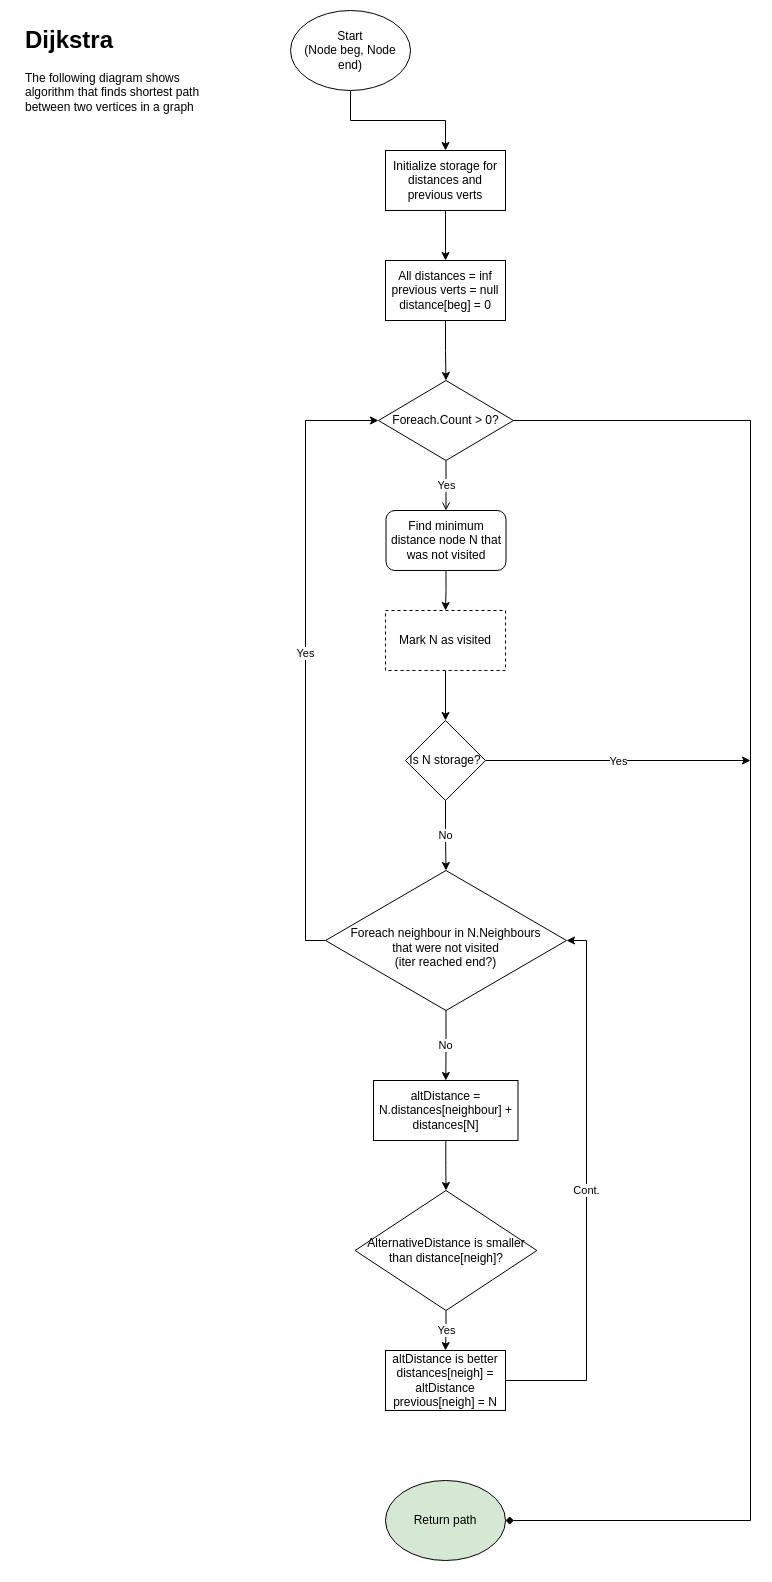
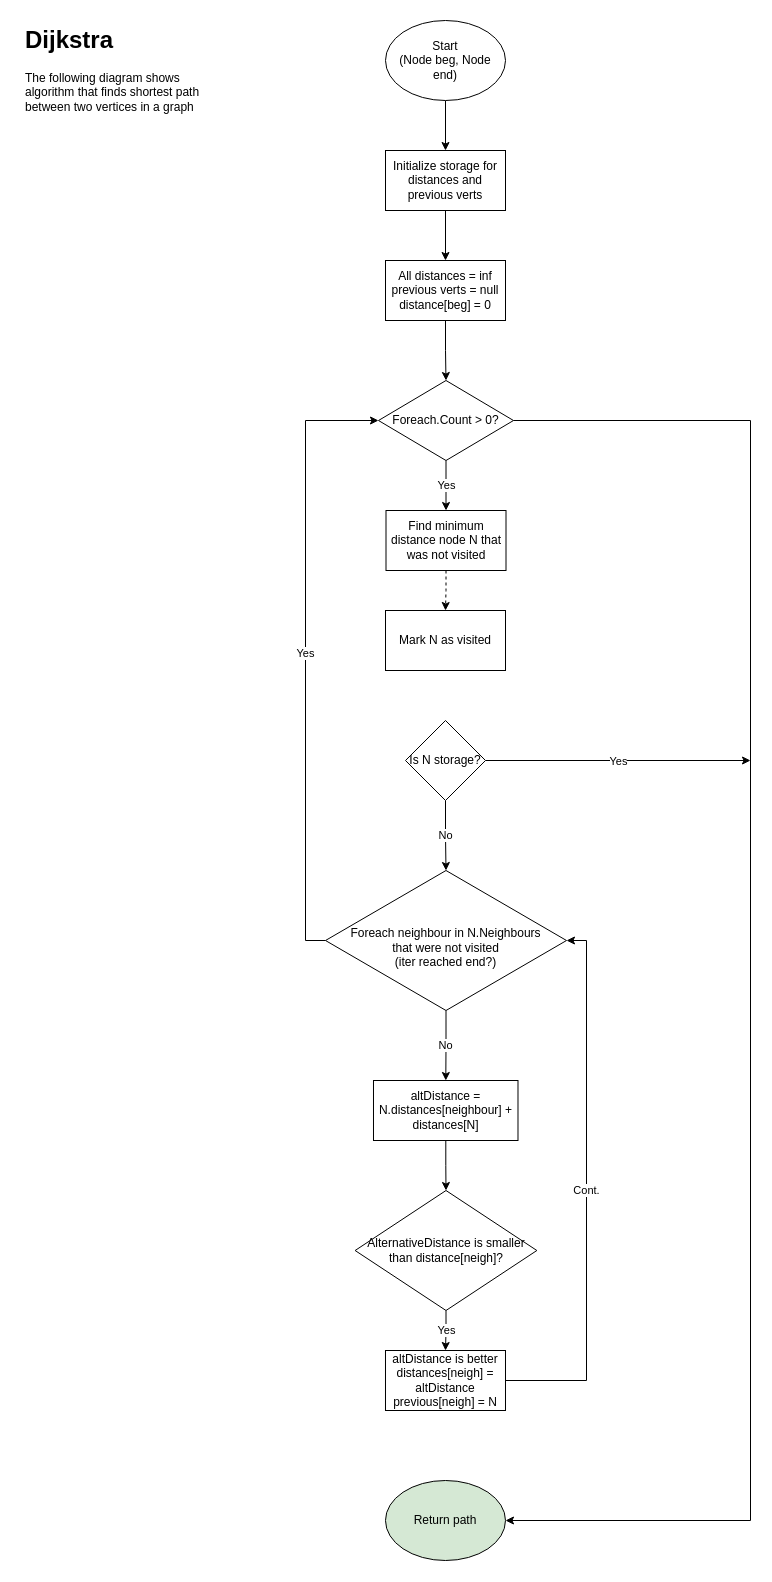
node "Start (Node beg, Node end)": moved (351, 51) -> (446, 61)
edge "Foreach.Count > 0?" -> "Find minimum distance node N that was not visited": arrowhead open -> classic
node "Find minimum distance node N that was not visited": shape rounded rectangle -> rectangle
edge "Find minimum distance node N that was not visited" -> "Mark N as visited": style solid -> dashed
node "Mark N as visited": style dashed -> solid
edge "Mark N as visited" -> "Is N storage?": removed
edge "Foreach.Count > 0?" -> "Return path": arrowhead diamond -> classic
